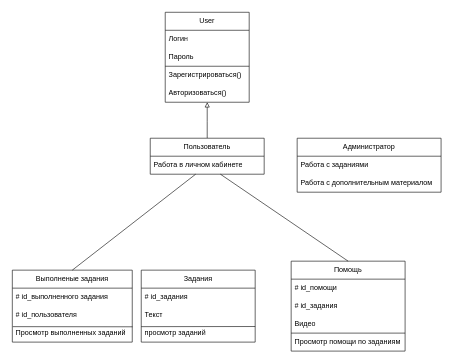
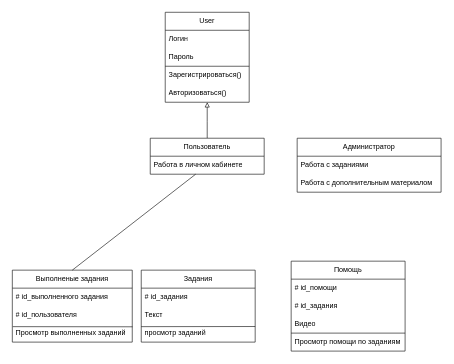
edge "Работа в личном кабинете" -- "Помощь": removed
